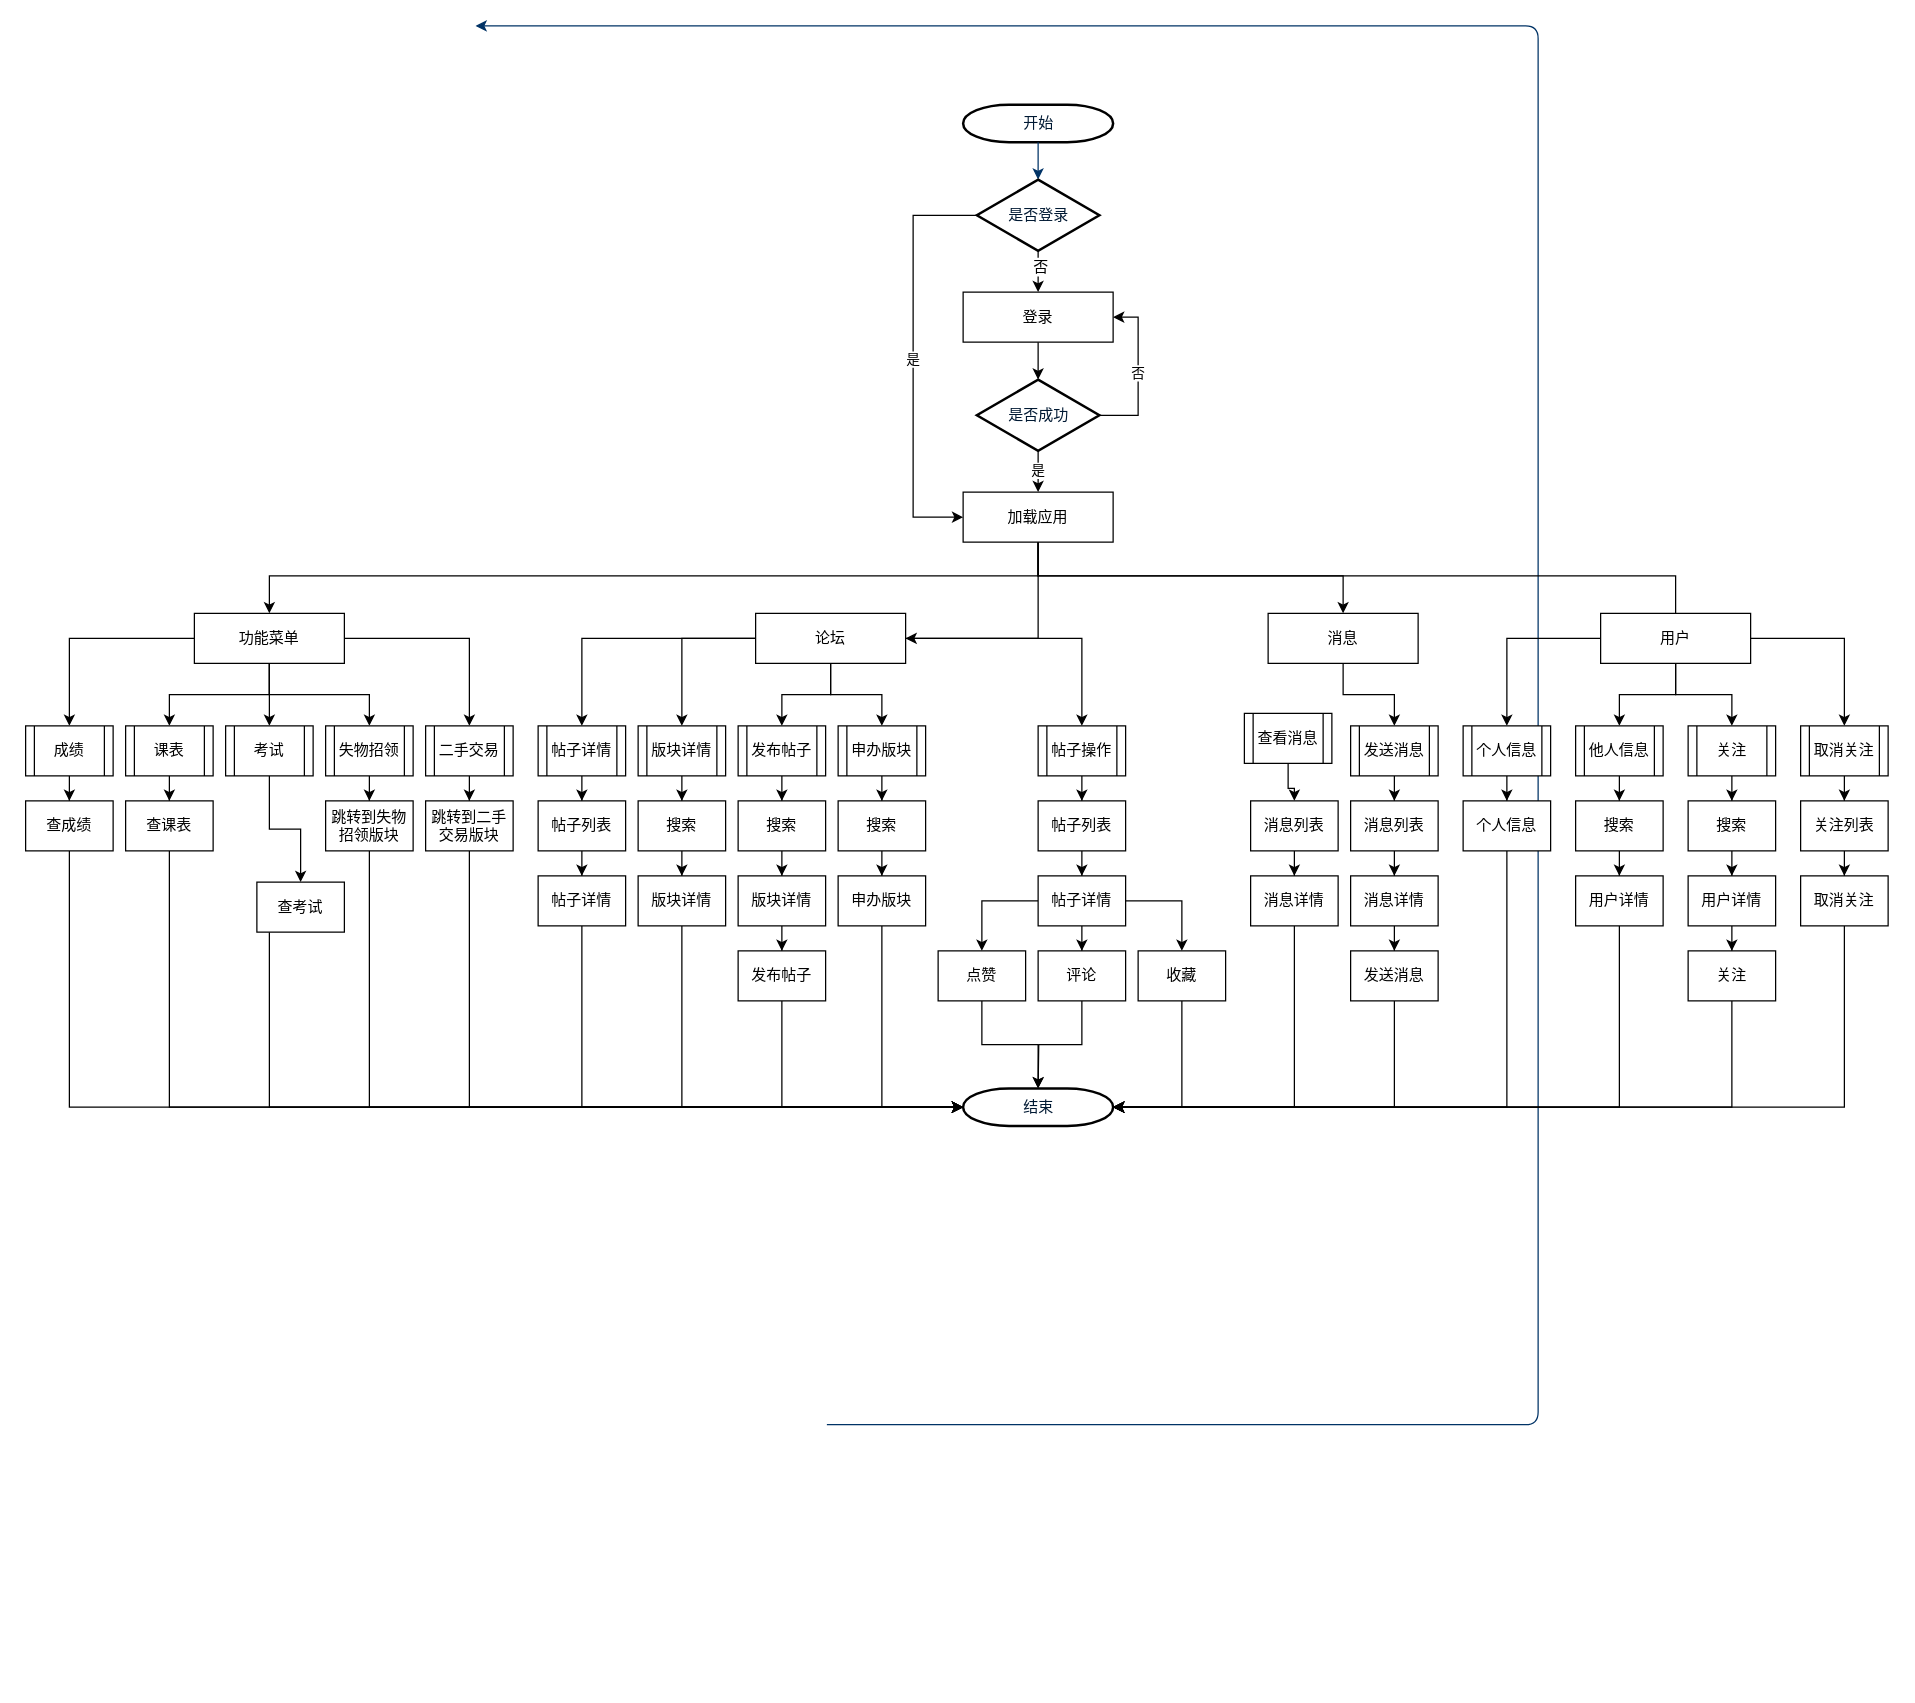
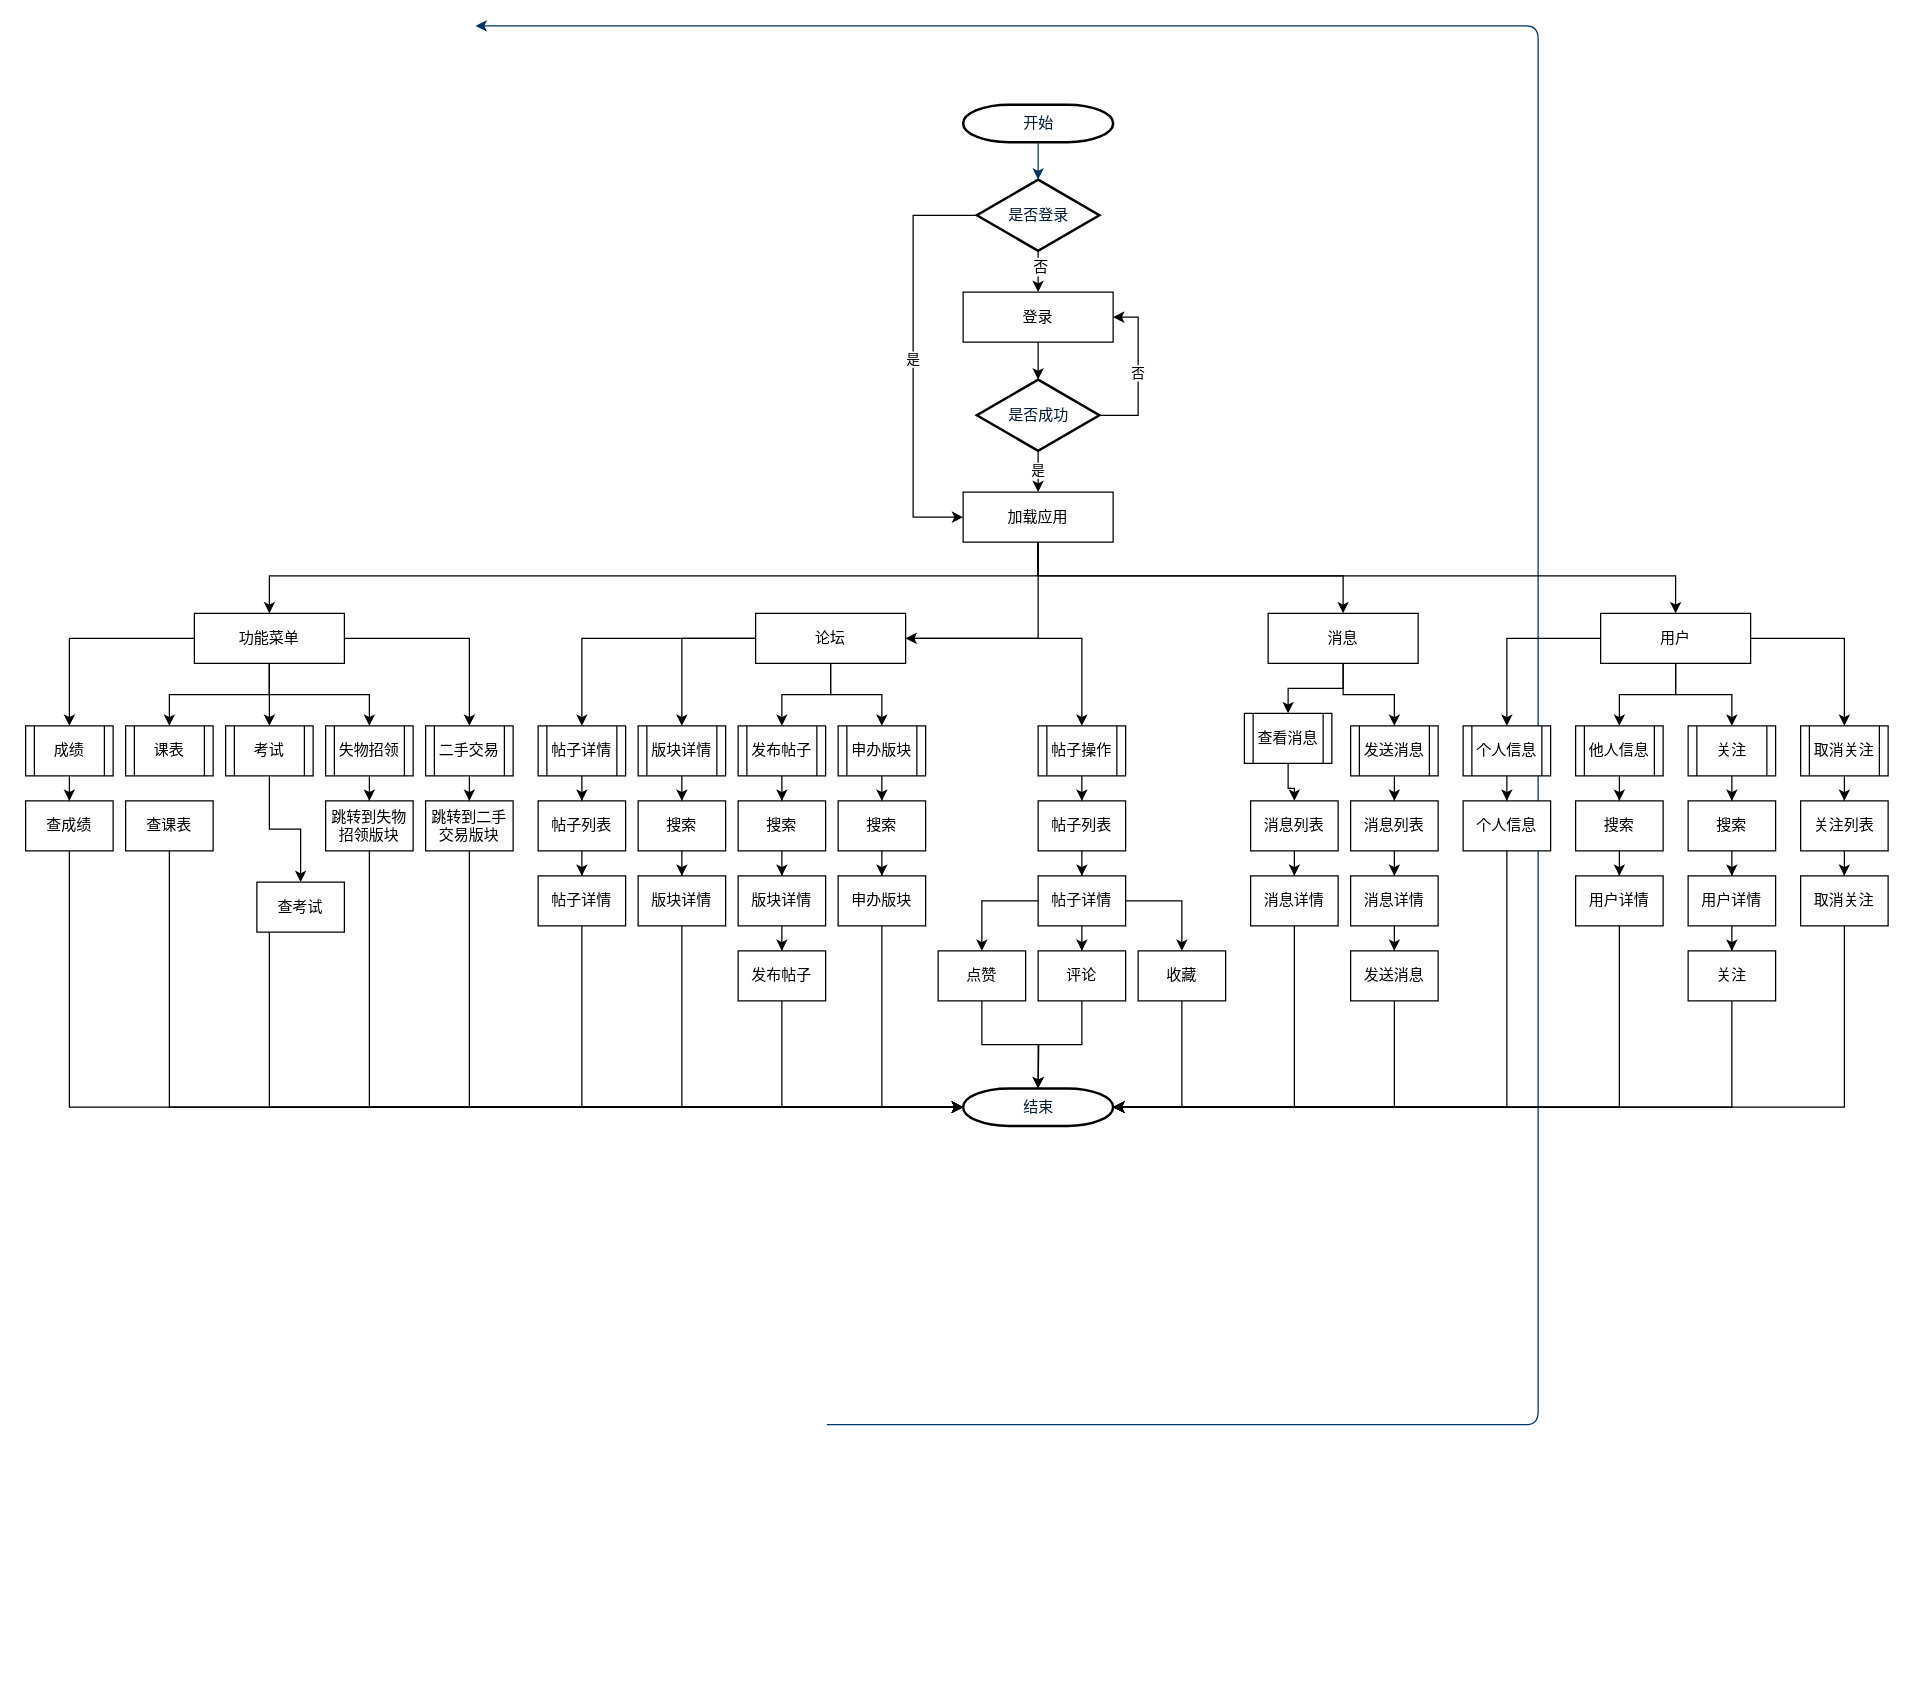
edge "加载应用" -- "用户": arrowhead none -> classic
edge "消息" -> "查看消息": added
edge "课表" -> "查课表": removed
